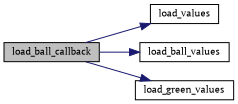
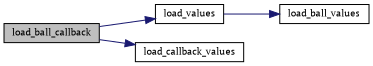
edge "load_ball_callback" -> "load_ball_values": now "load_values" -> "load_ball_values"
node "load_green_values": label "load_green_values" -> "load_callback_values"
